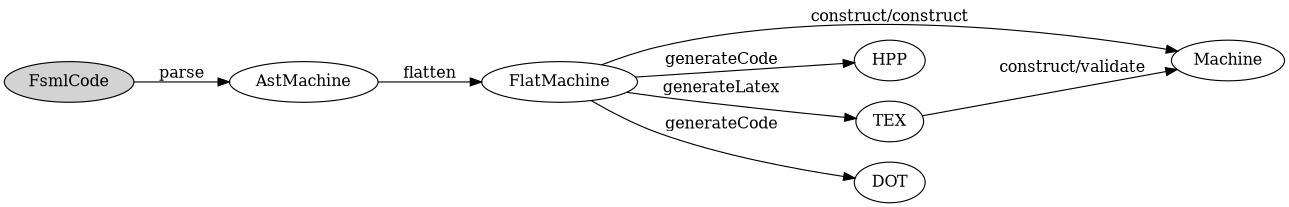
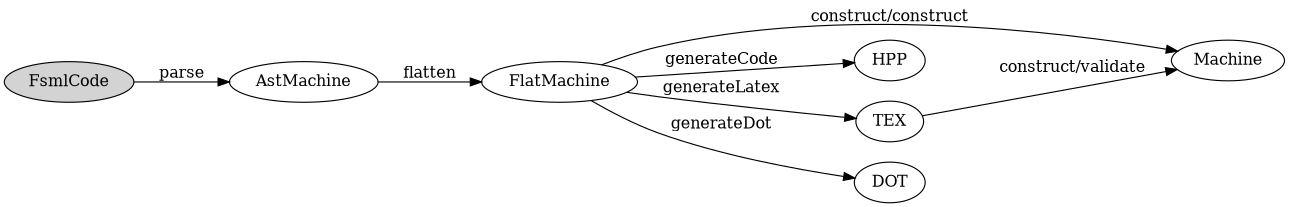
edge "FlatMachine" -> "DOT": label " generateCode " -> " generateDot "
